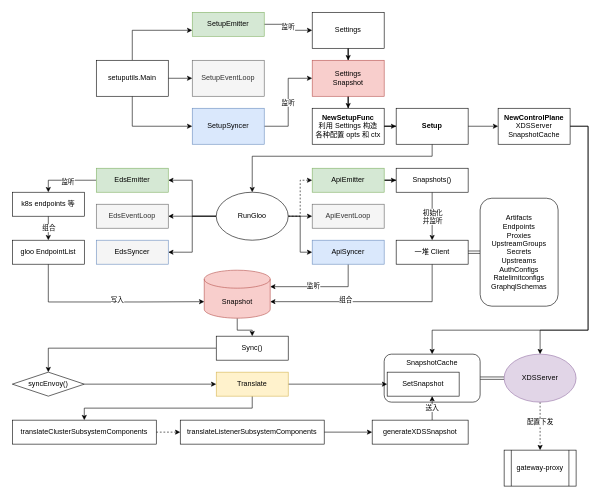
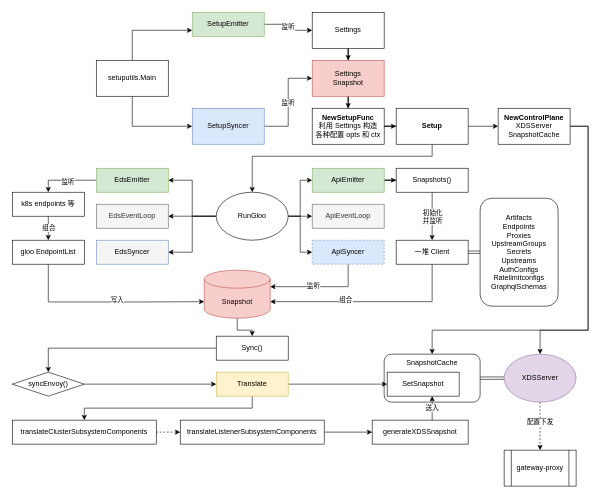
edge "setuputils.Main" -> "SetupEventLoop": removed
node "SetupEventLoop": removed
edge "RunGloo" -> "ApiEmitter": style dashed -> solid
node "ApiSyncer": style solid -> dashed
